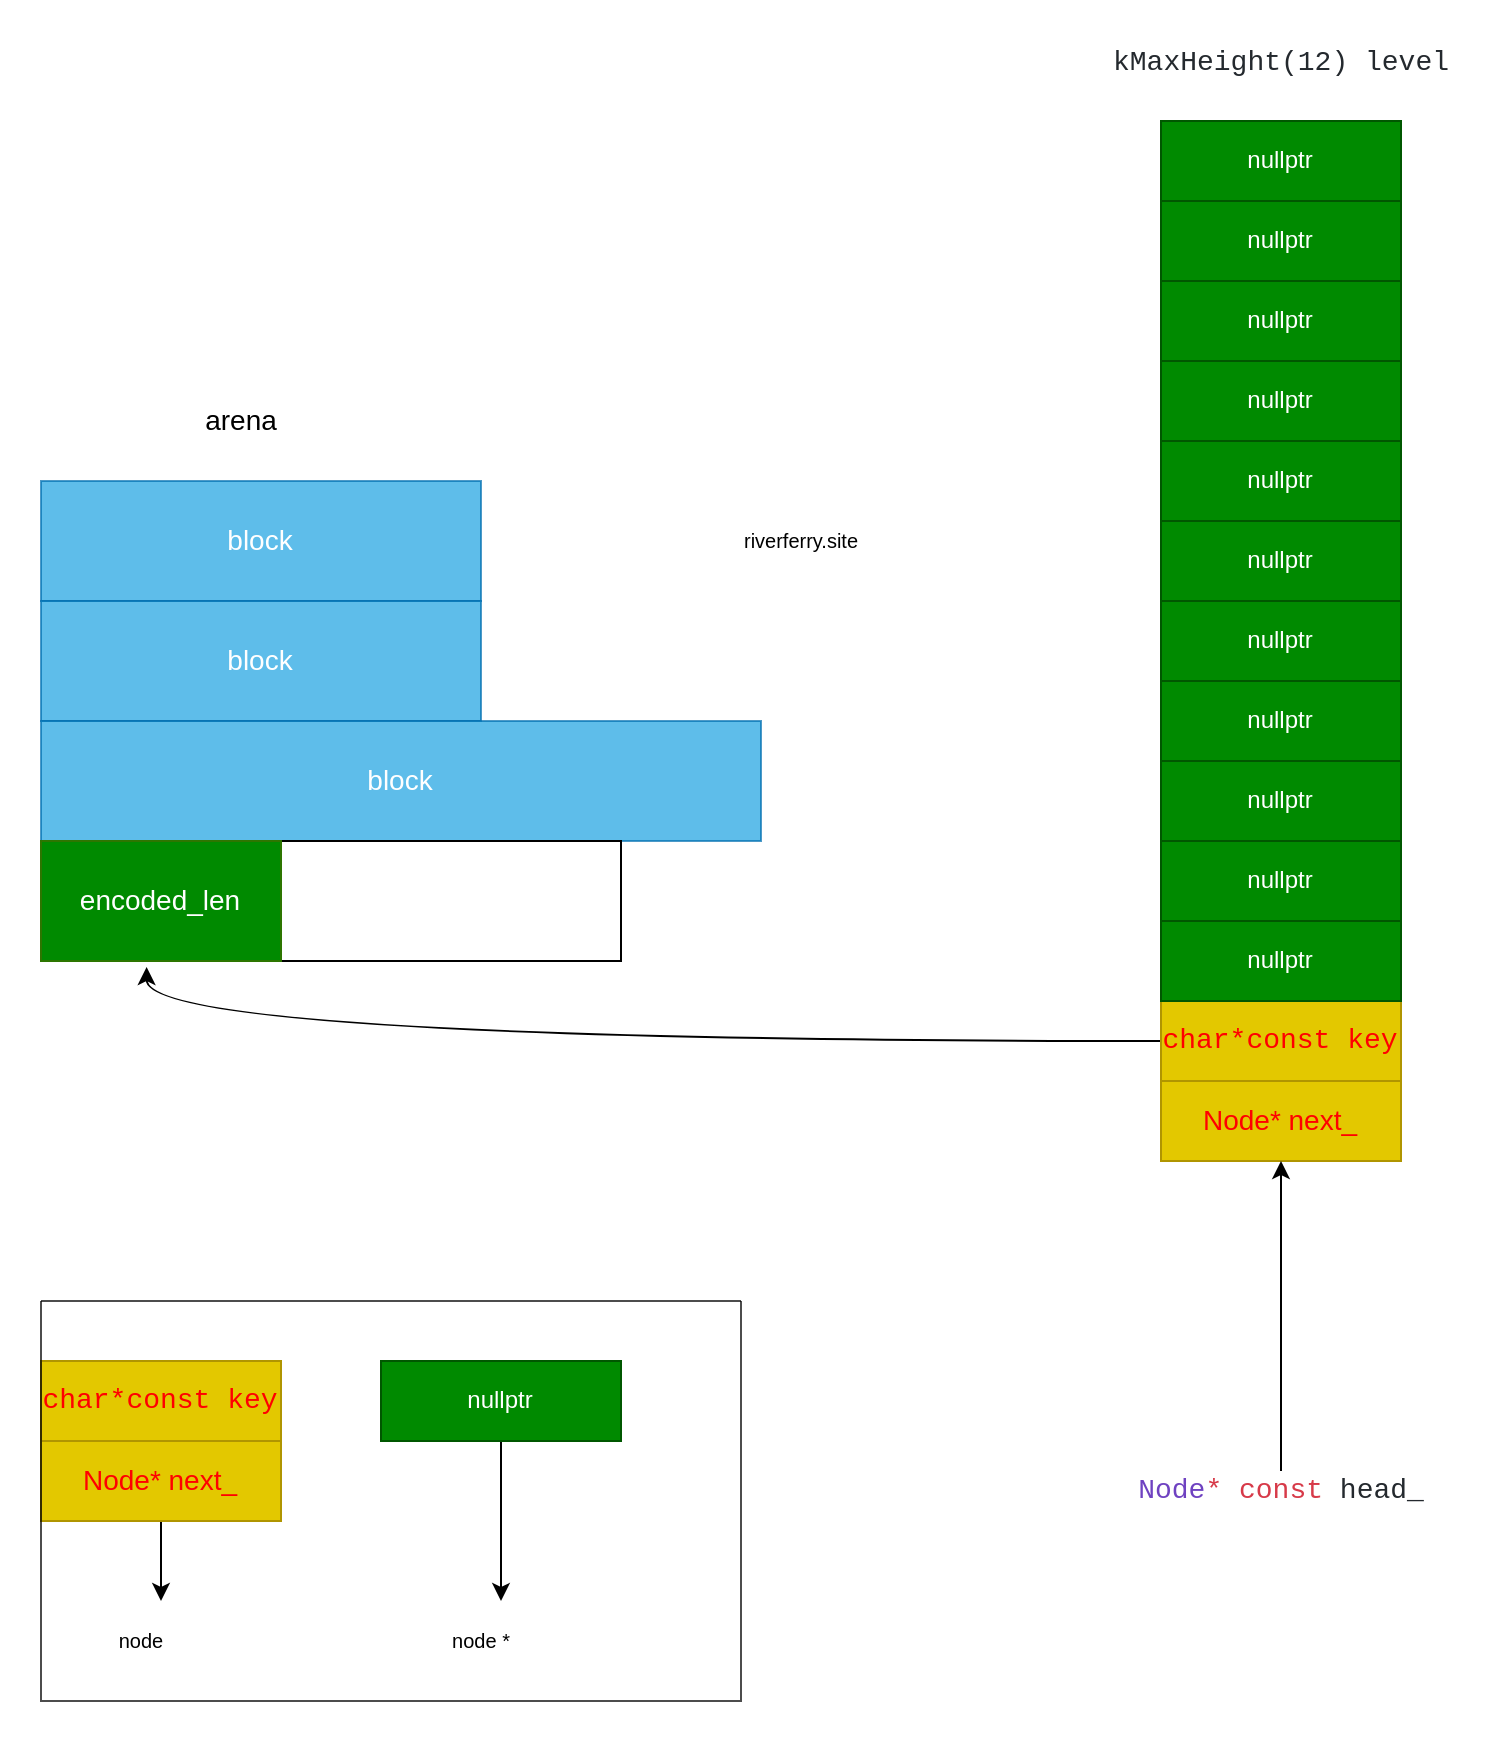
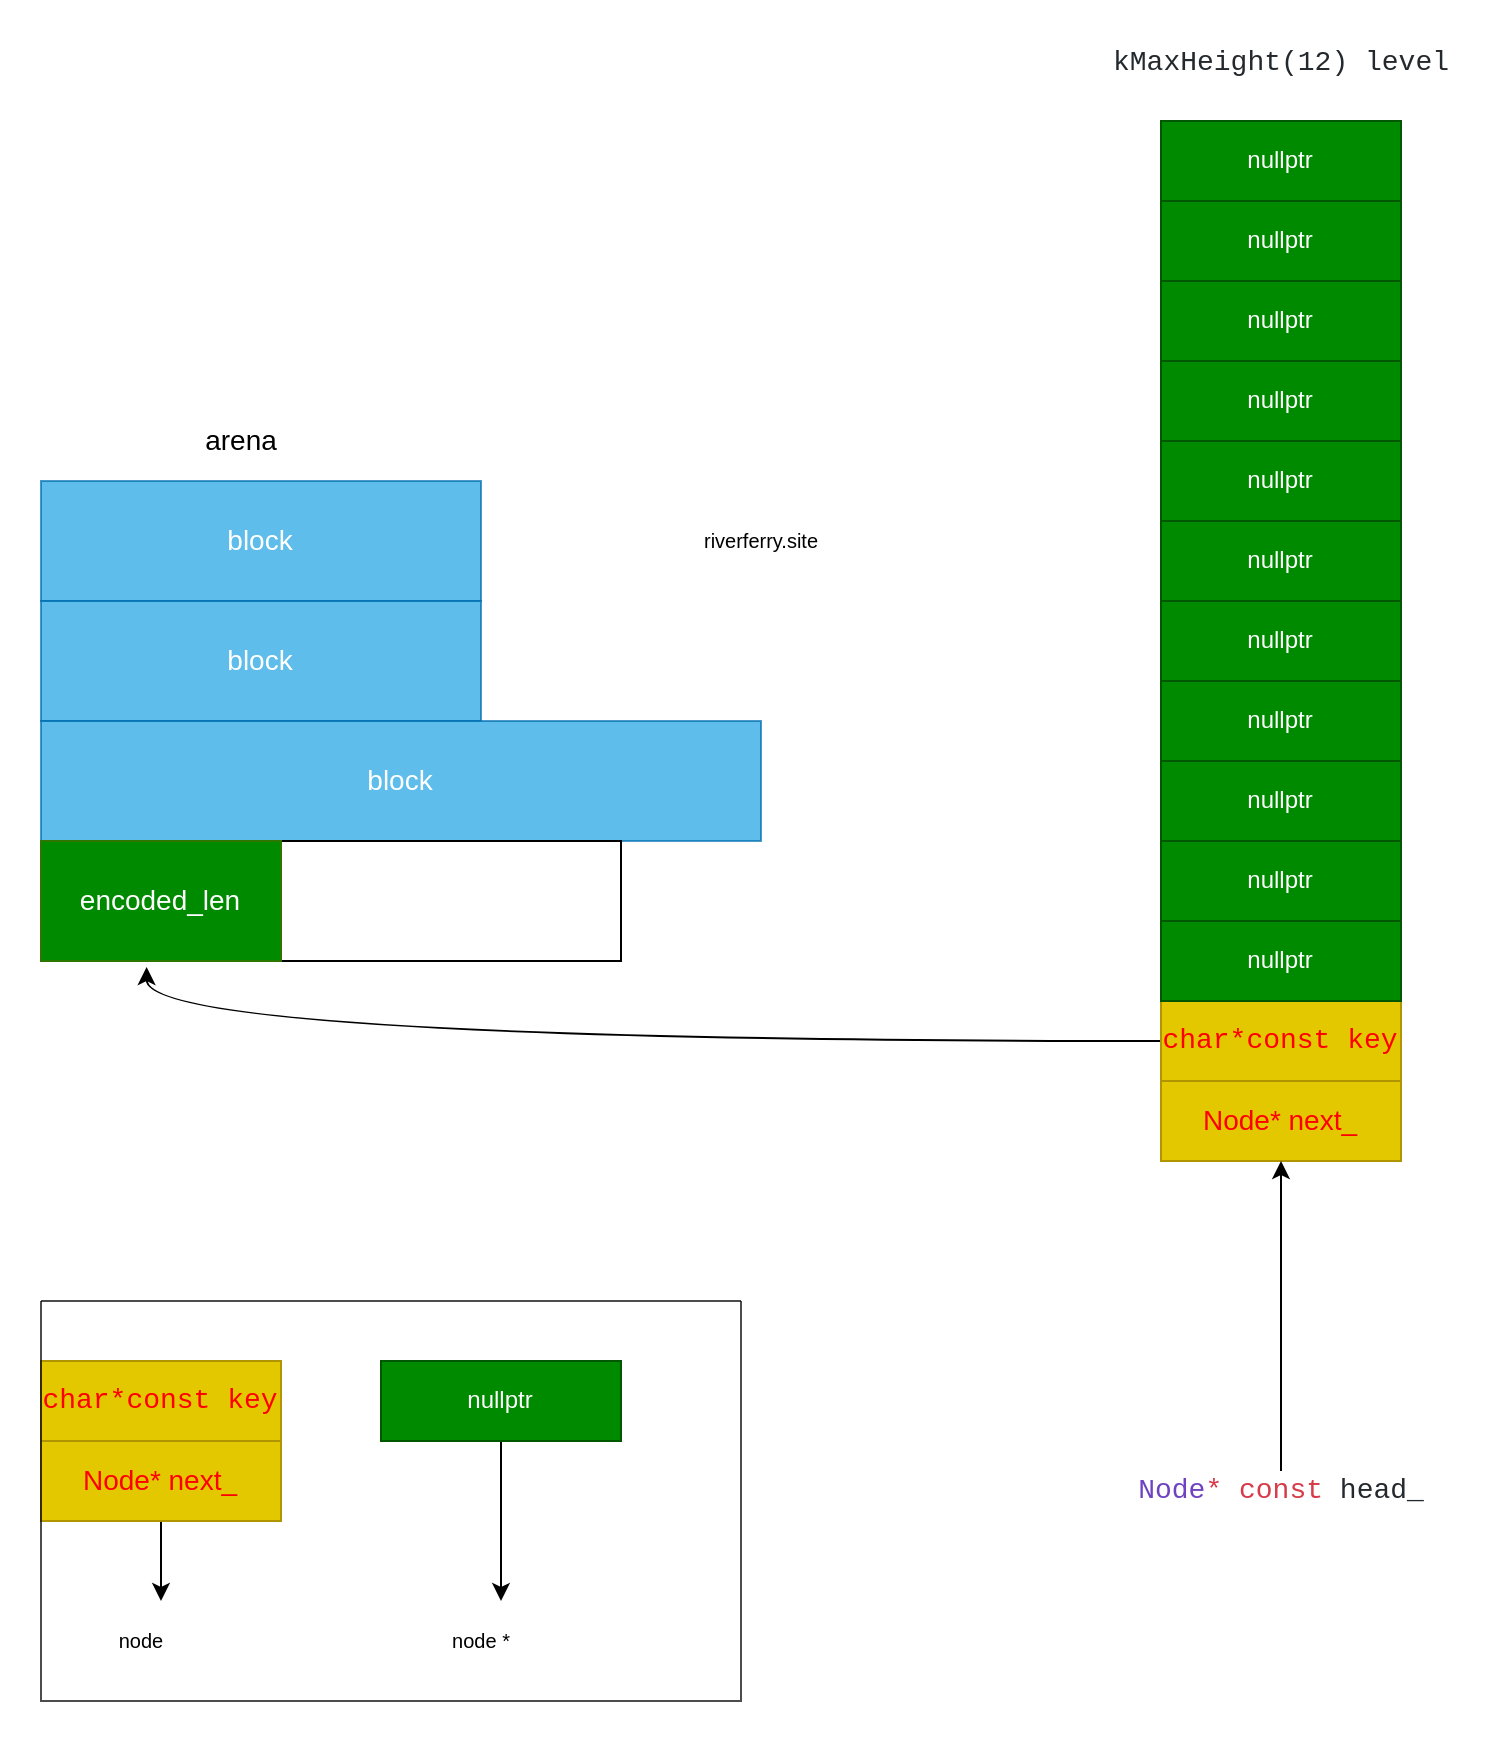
node "arena": moved (241, 421) -> (241, 441)
node "riverferry.site": moved (801, 541) -> (761, 541)
